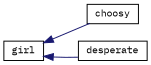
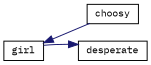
edge "desperate" -> "girl": reversed
